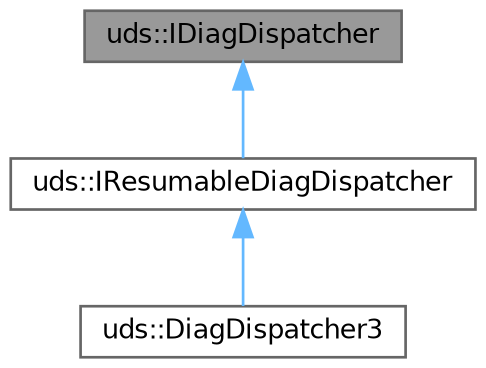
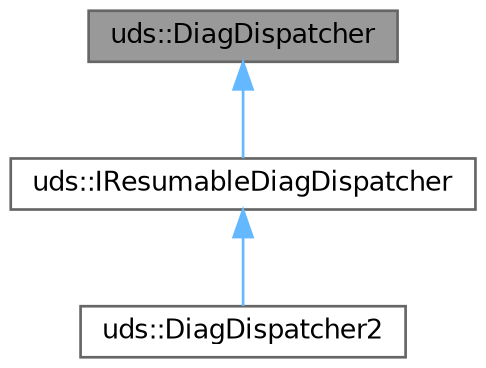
node "uds::IDiagDispatcher": label "uds::IDiagDispatcher" -> "uds::DiagDispatcher"
node "uds::DiagDispatcher3": label "uds::DiagDispatcher3" -> "uds::DiagDispatcher2"
